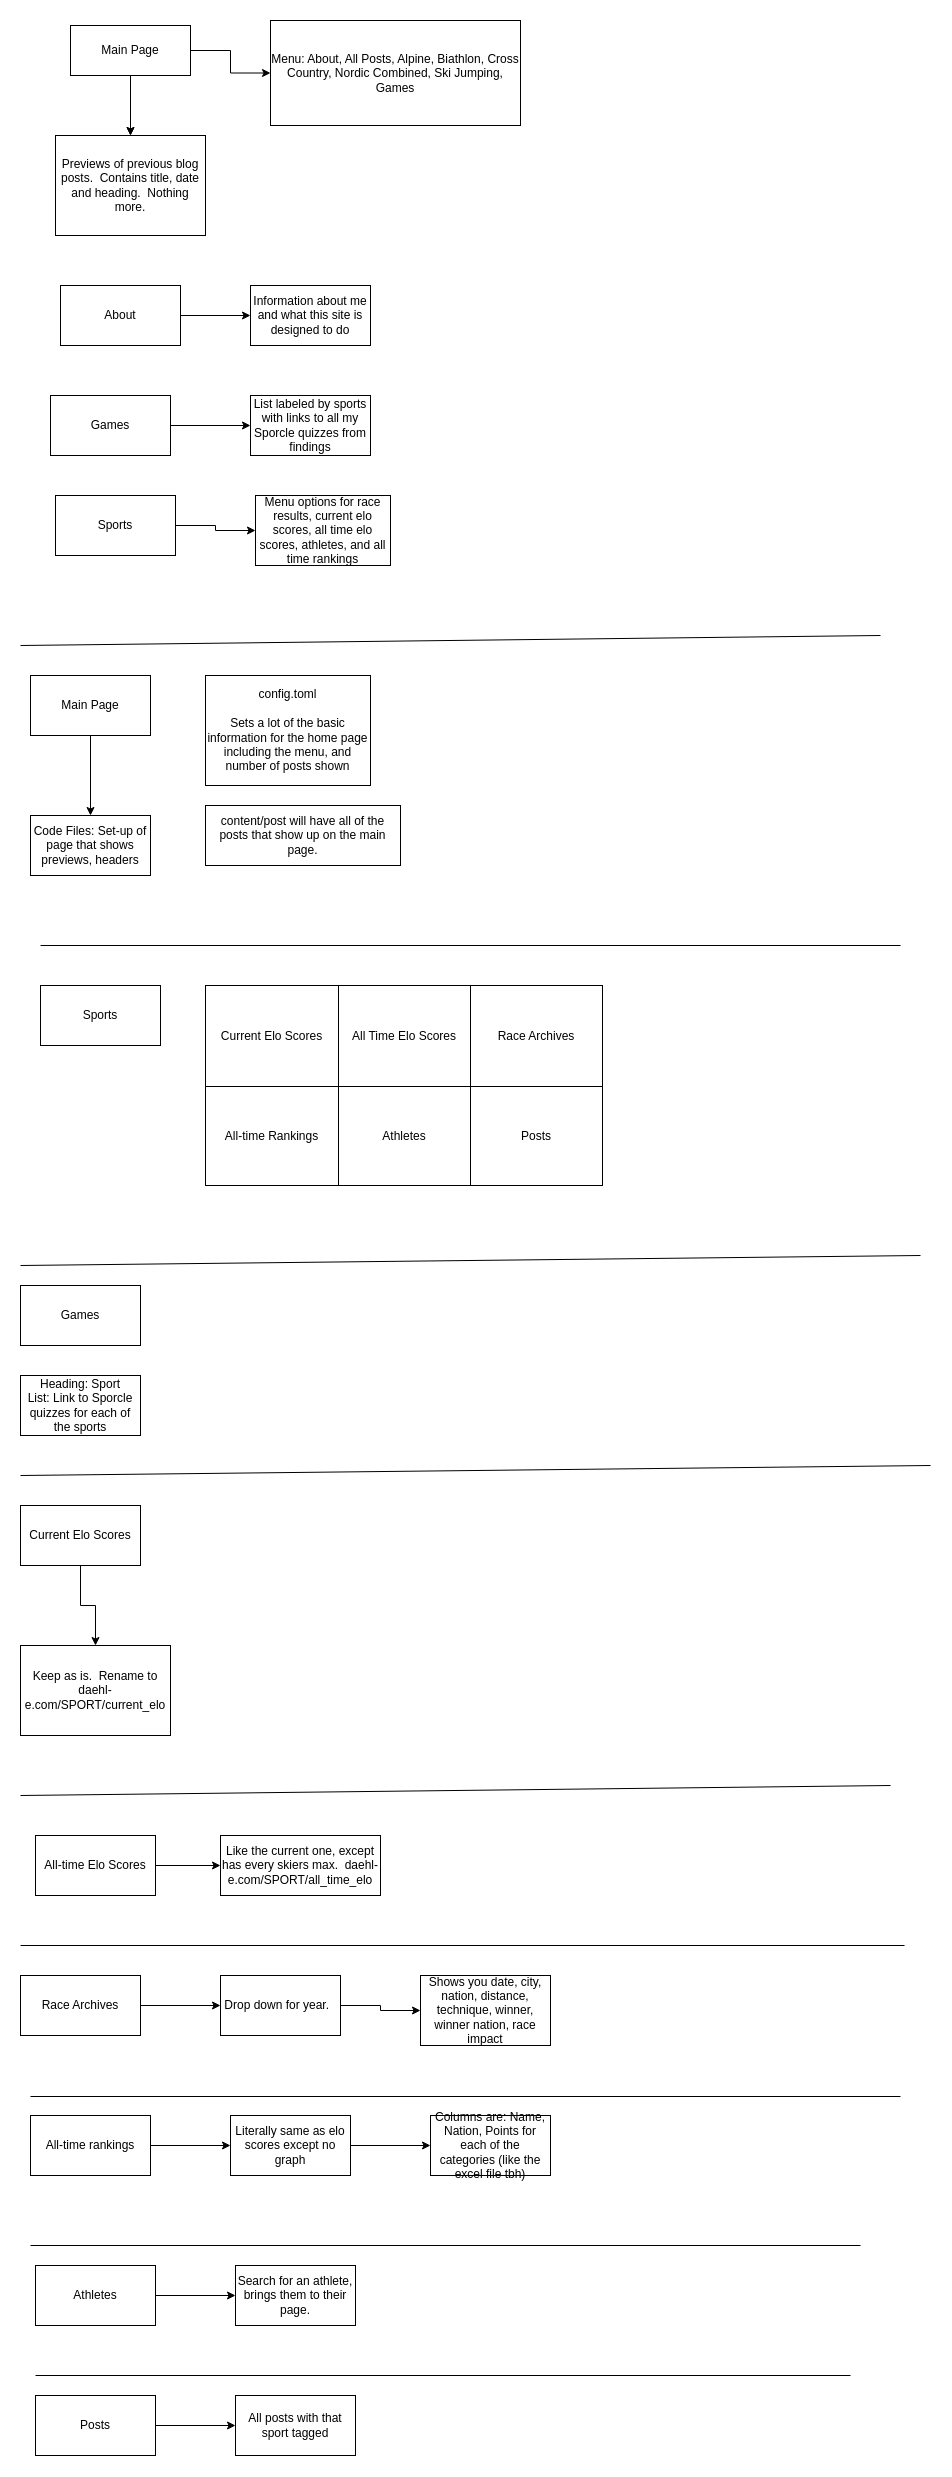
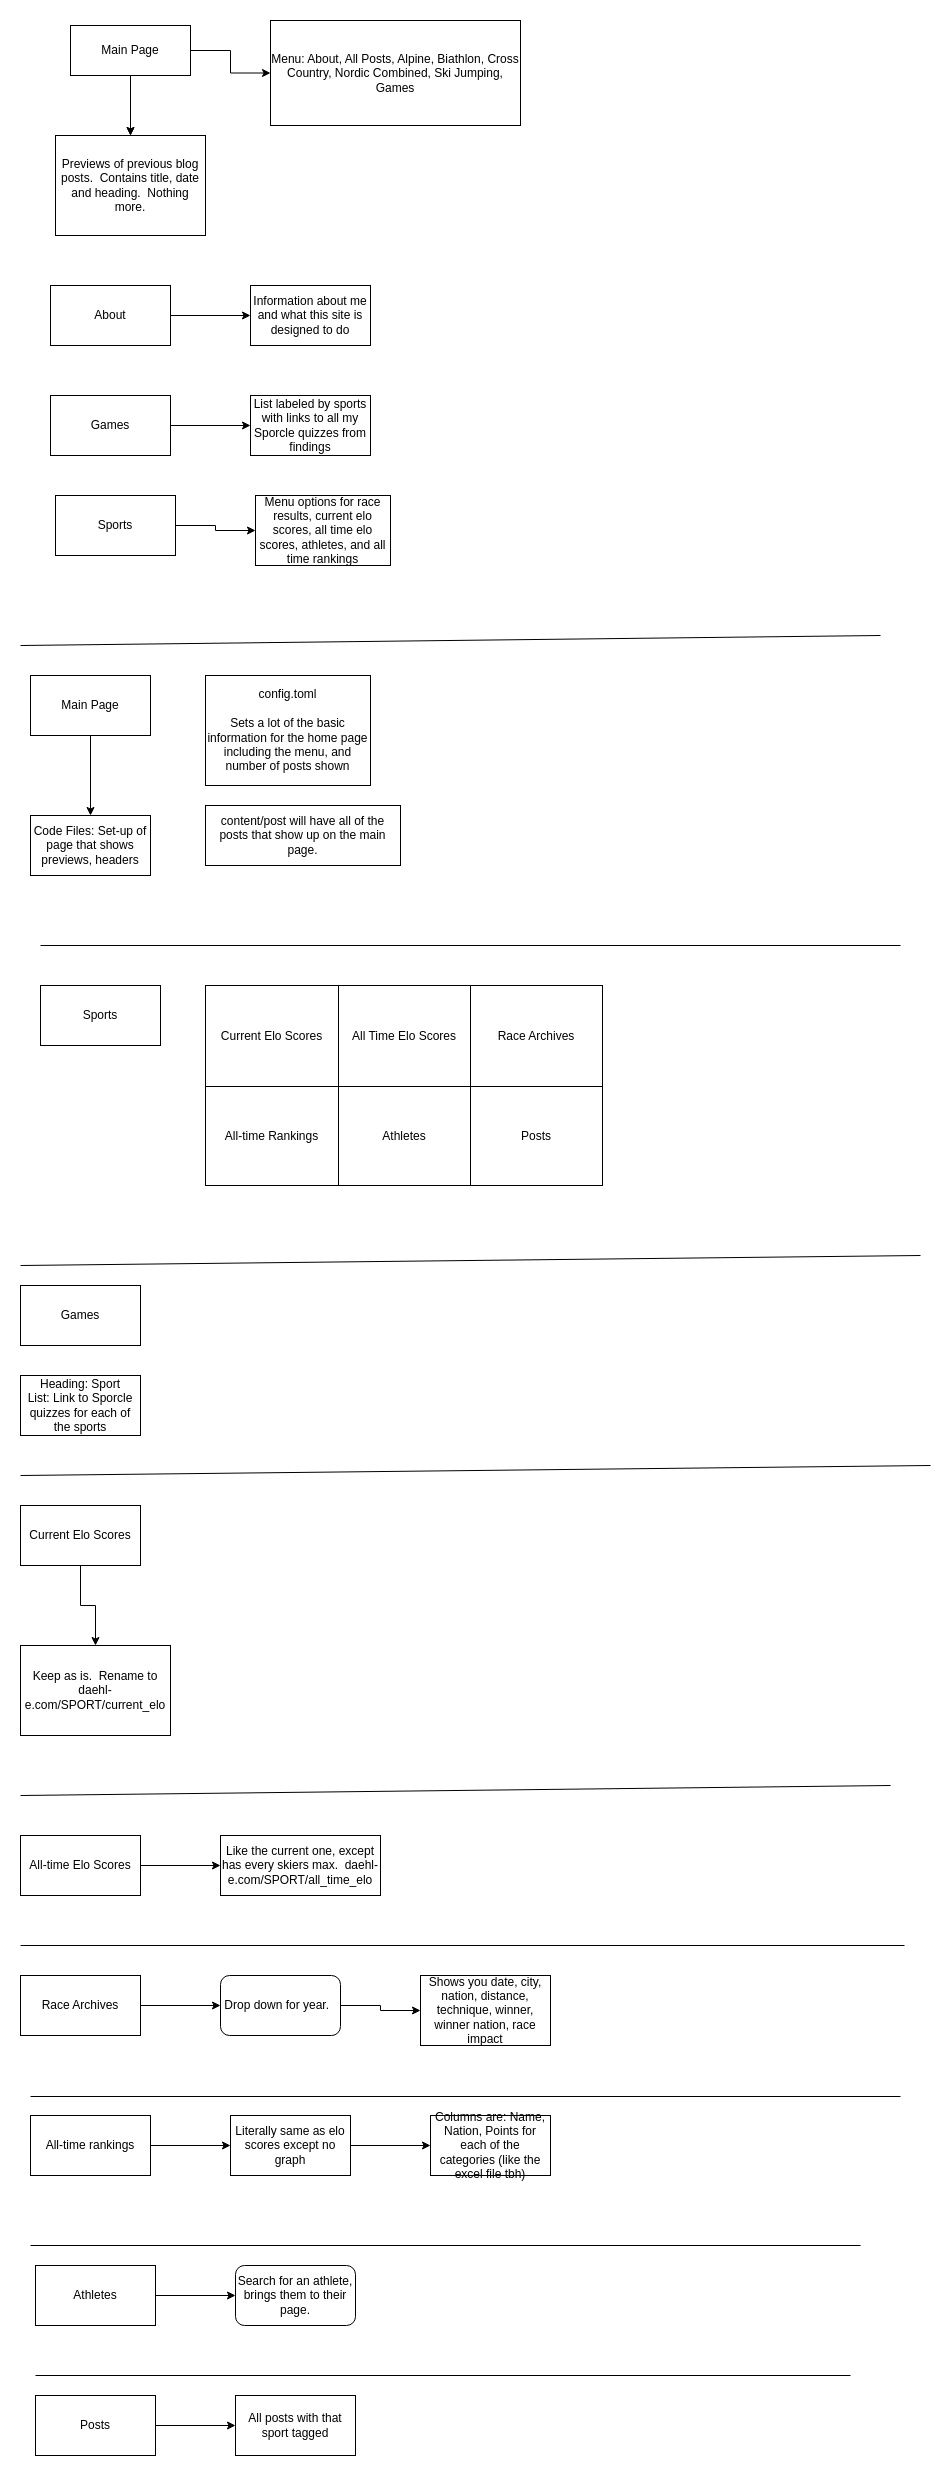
node "About": moved (121, 316) -> (111, 316)
node "All-time Elo Scores": moved (96, 1866) -> (81, 1866)
node "Drop down for year.": shape rectangle -> rounded rectangle
node "Search for an athlete, brings them to their page.": shape rectangle -> rounded rectangle
